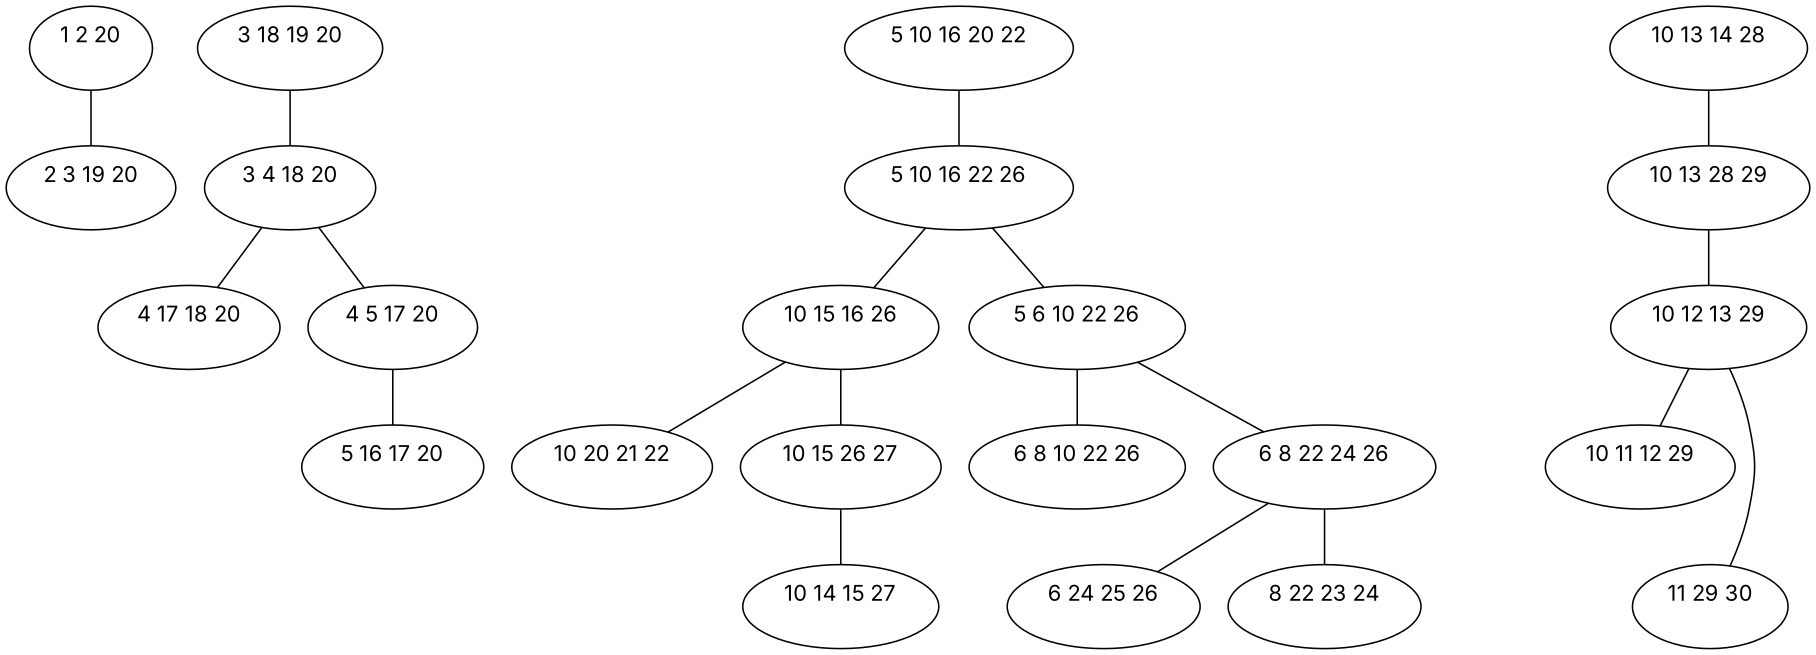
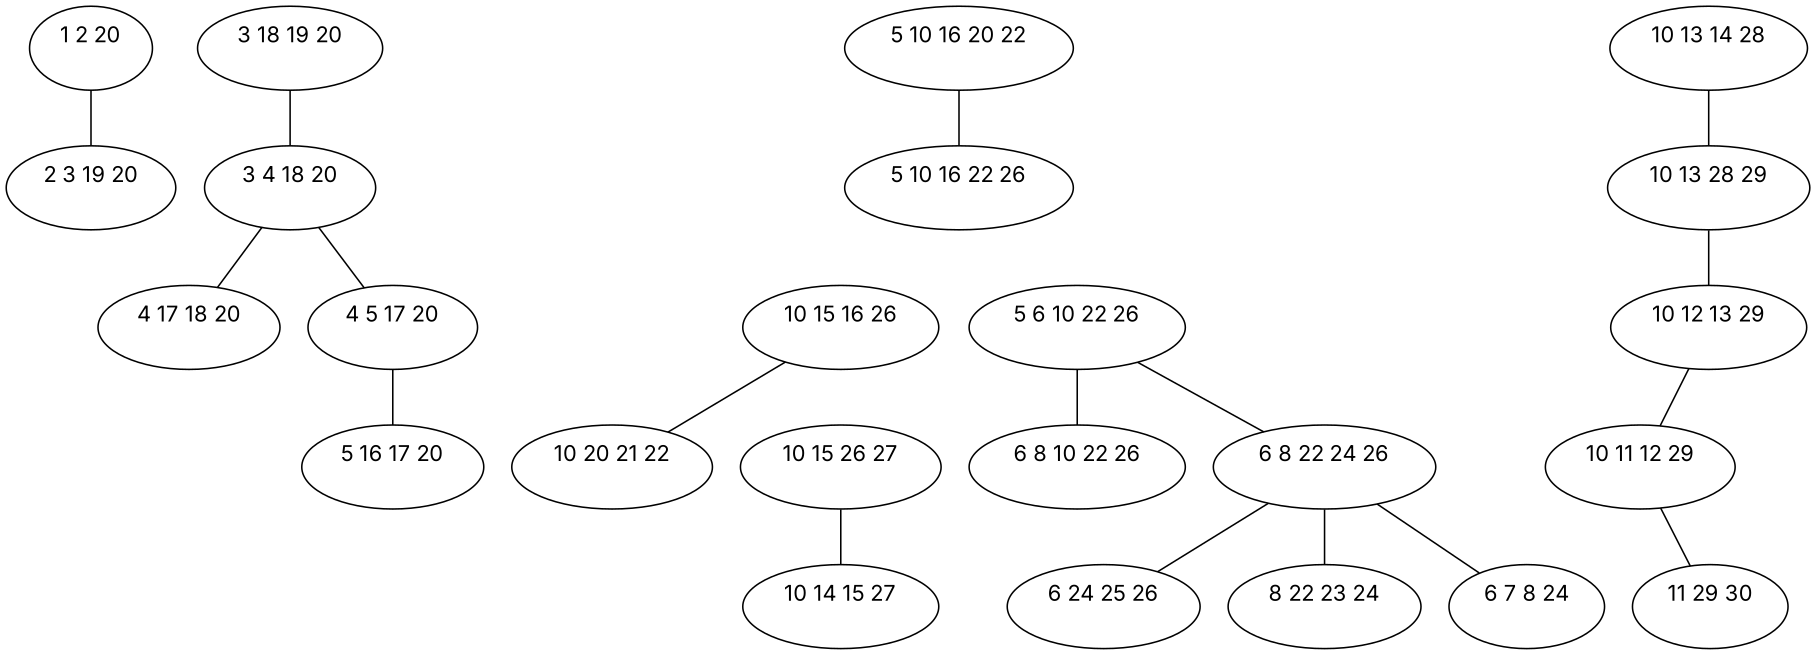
edge "5 10 16 22 26" -- "10 15 16 26": removed
edge "5 10 16 22 26" -- "5 6 10 22 26": removed
edge "10 15 16 26" -- "10 15 26 27": removed
edge "10 12 13 29" -- "11 29 30": now "10 11 12 29" -- "11 29 30"
node "6 7 8 24": added
